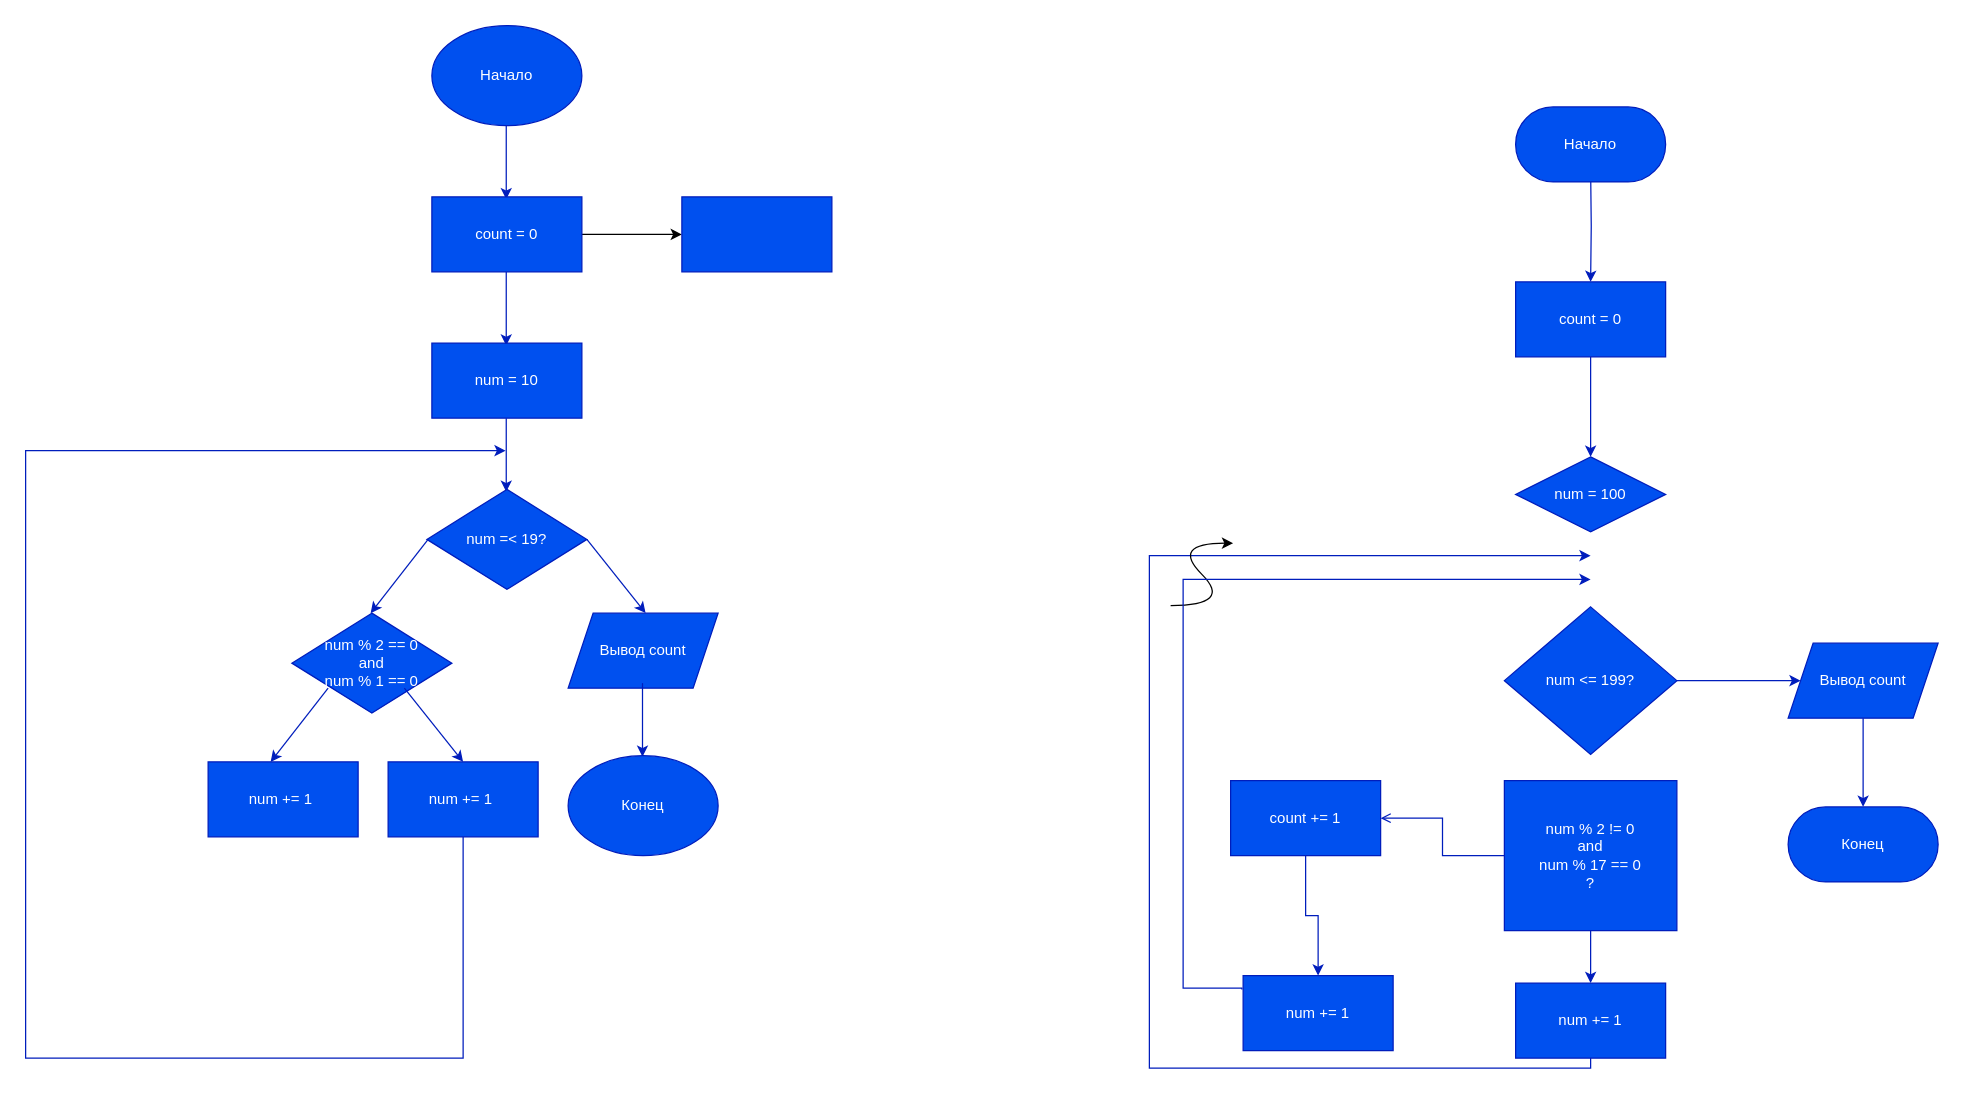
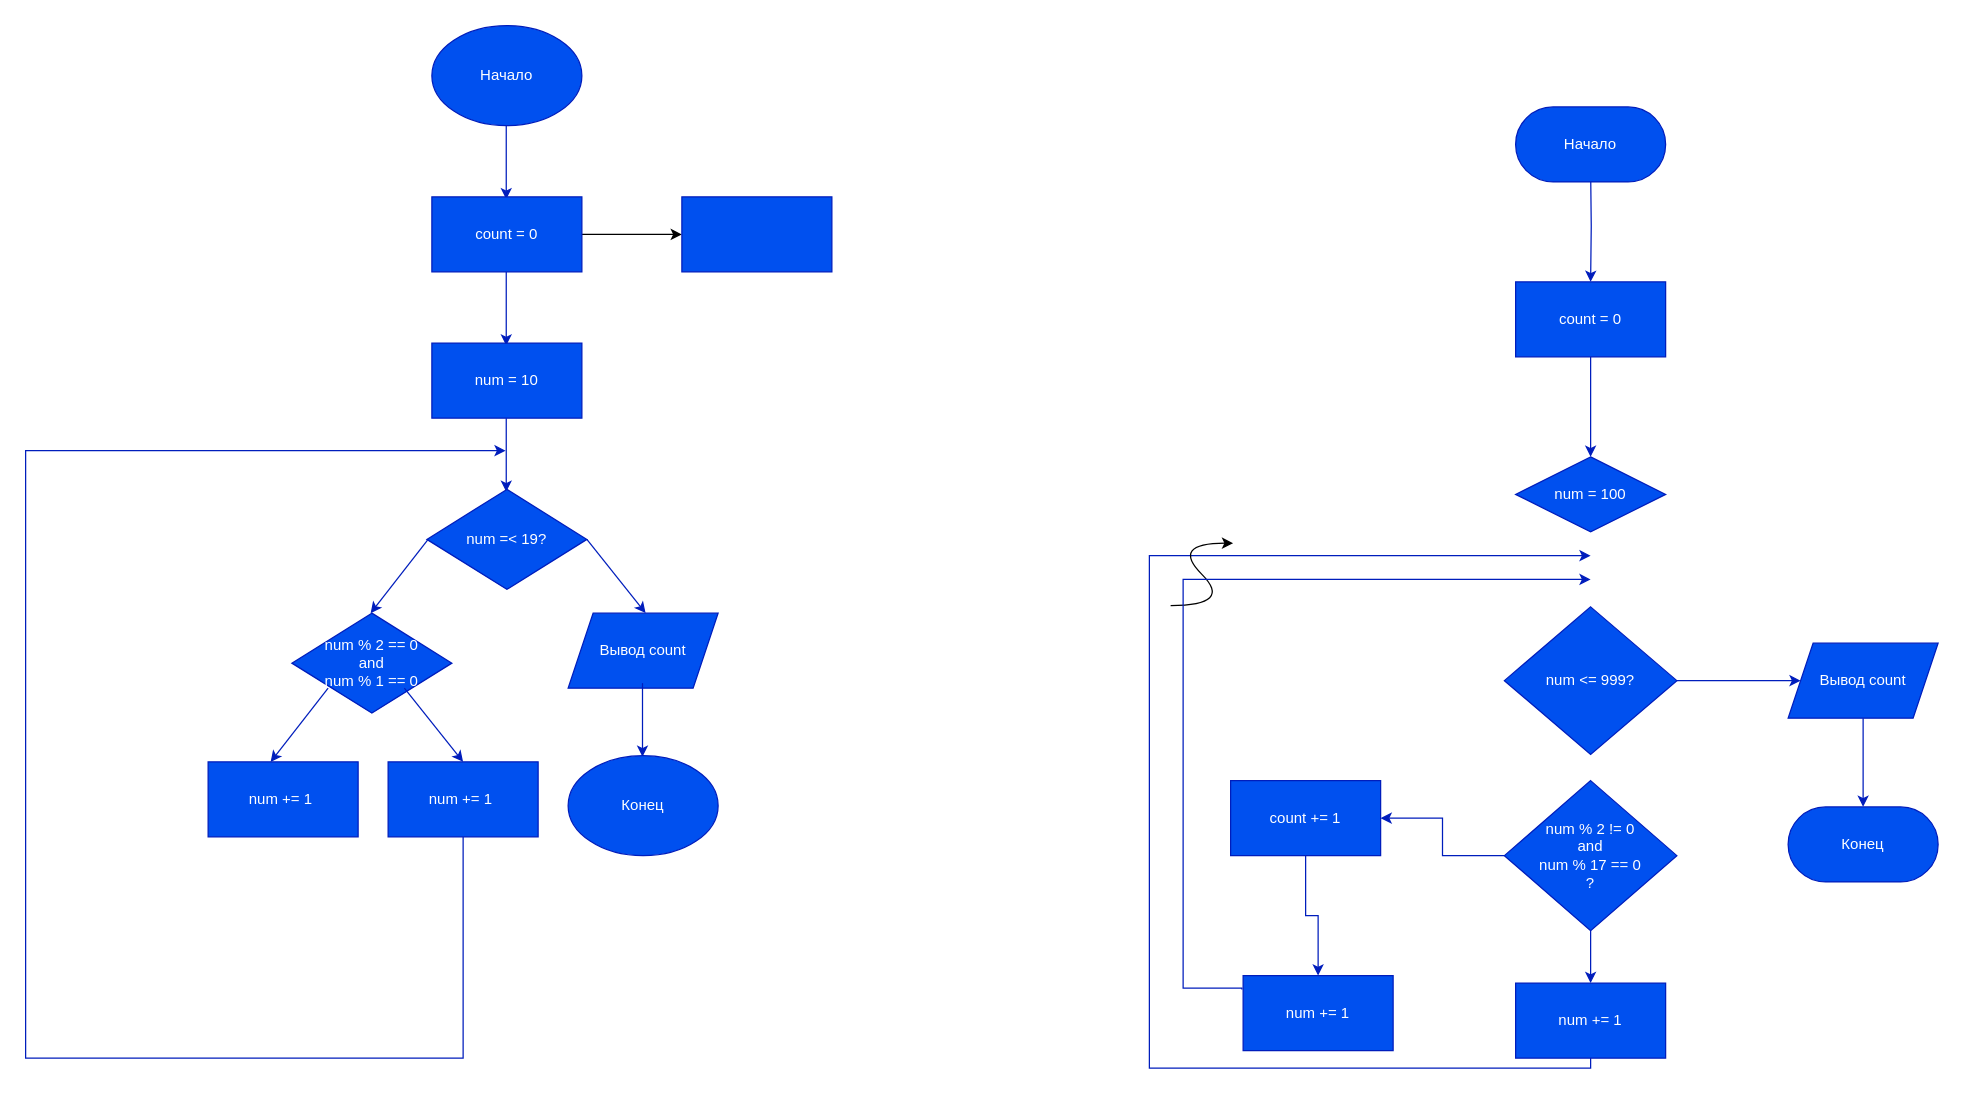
node "num <= 199?": label "num <= 199?" -> "num <= 999?"
edge "num % 2 != 0 and num % 17 == 0 ?" -> "count += 1": arrowhead open -> classic
node "num % 2 != 0 and num % 17 == 0 ?": shape rectangle -> diamond
